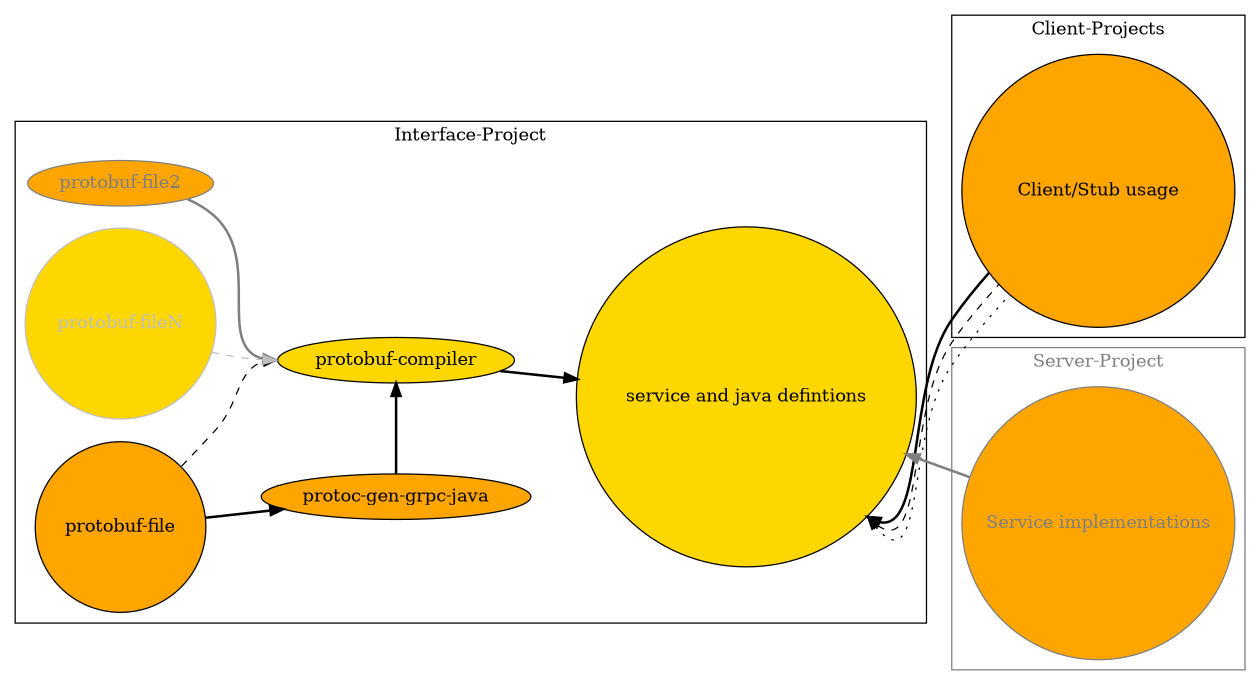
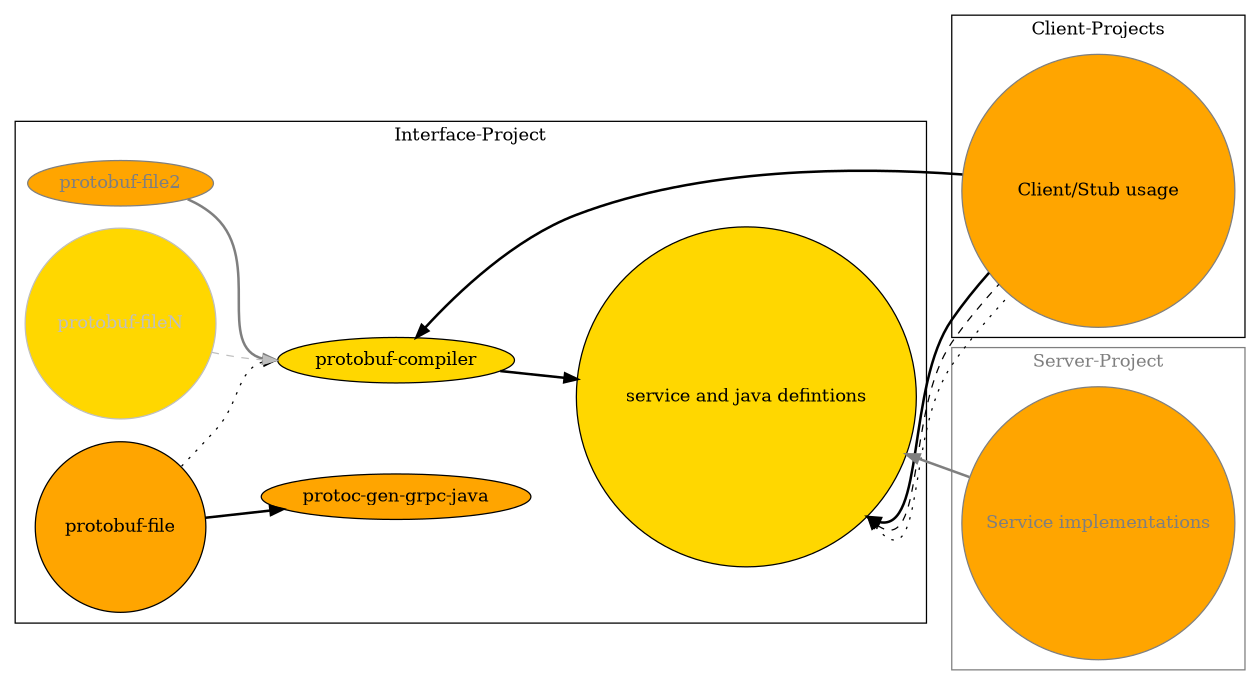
node "Client/Stub usage": color black -> gray50
edge "protobuf-file" -> "protobuf-compiler": style dashed -> dotted
edge "protoc-gen-grpc-java" -> "protobuf-compiler": now "Client/Stub usage" -> "protobuf-compiler"
